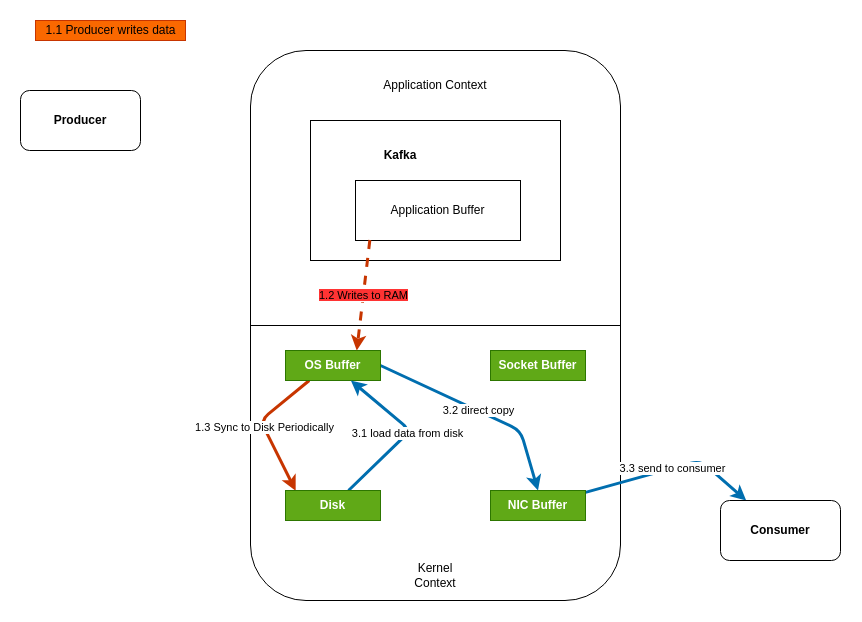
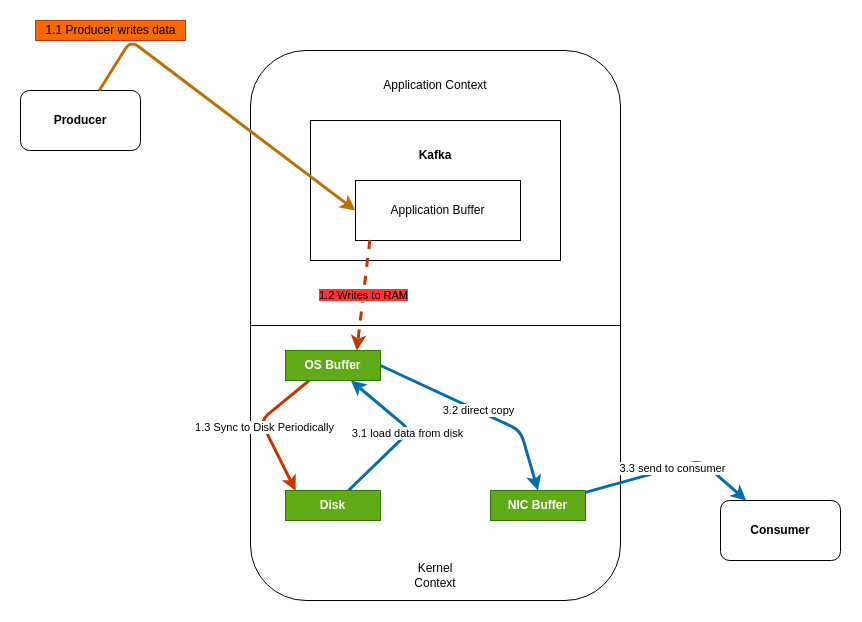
edge "Producer" -> "Application Buffer": added
node "Kafka": moved (401, 156) -> (436, 156)
node "Socket Buffer": removed
